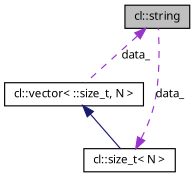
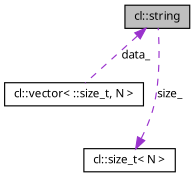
edge "cl::string" -> "cl::size_t< N >": label "data_" -> "size_"
edge "cl::size_t< N >" -> "cl::vector< ::size_t, N >": removed
